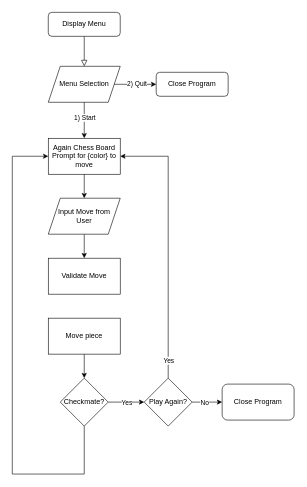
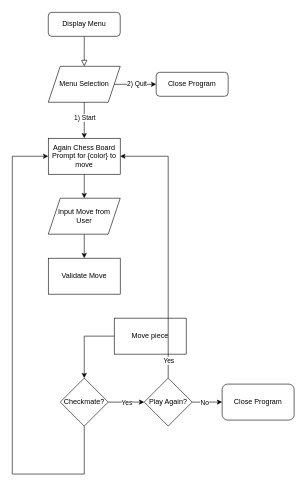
node "Move piece": moved (84, 336) -> (150, 336)
